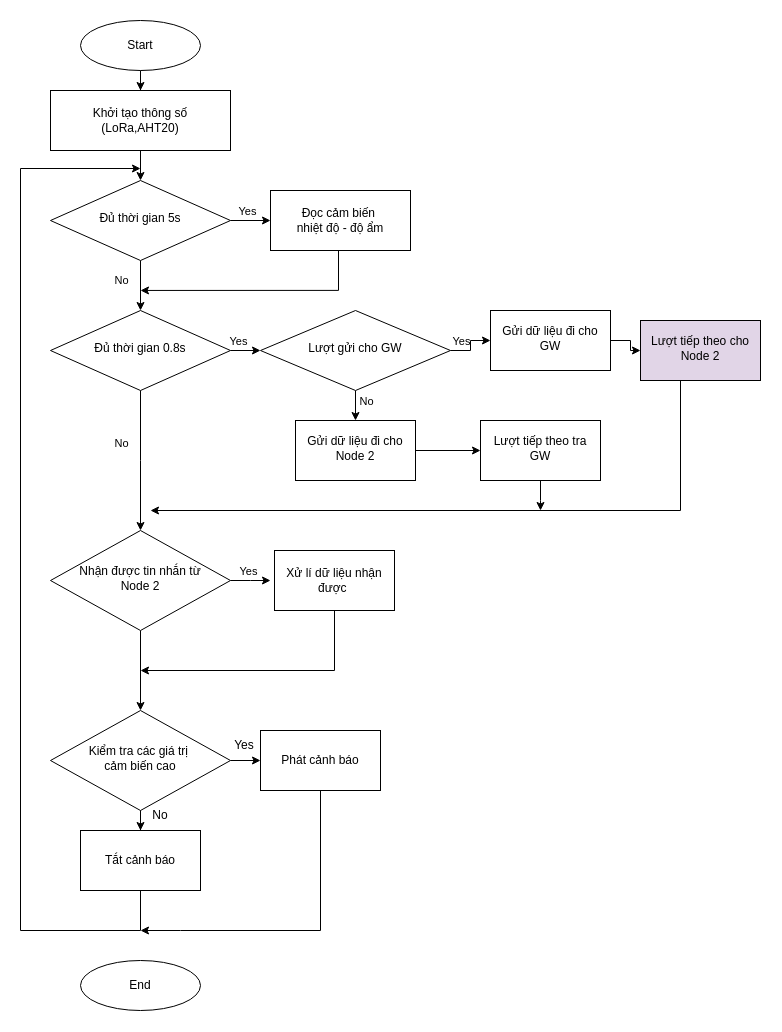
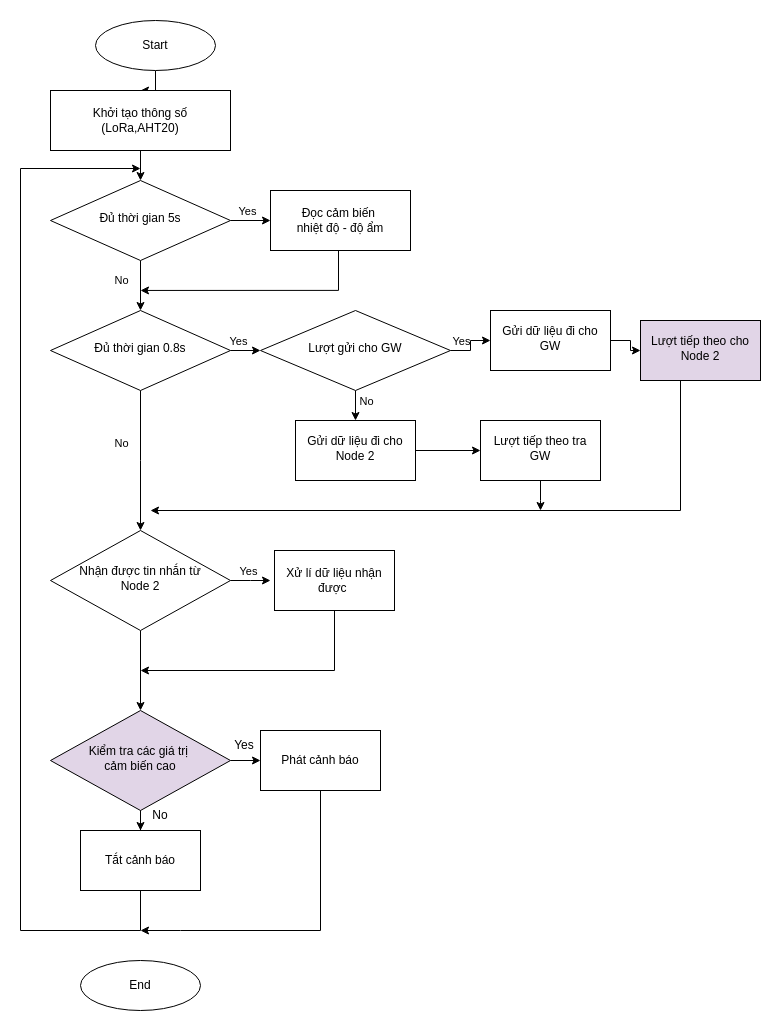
node "Start": moved (141, 46) -> (156, 46)
node "Kiểm tra các giá trị cảm biến cao": fillcolor #ffffff -> #e1d5e7
